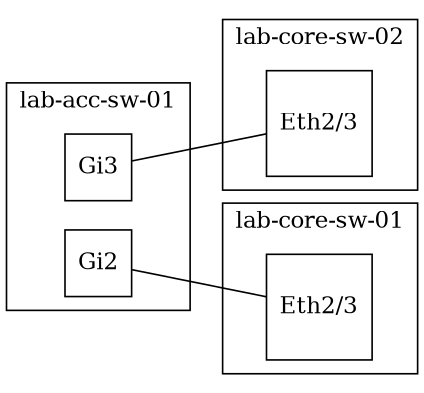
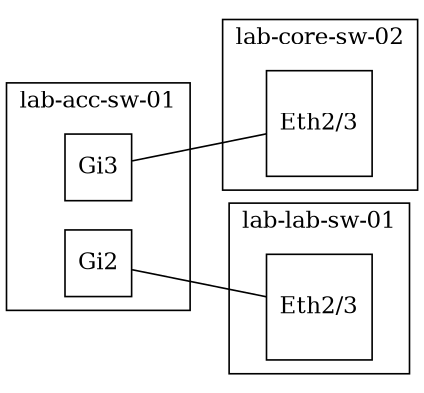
cluster "lab-core-sw-01": label "lab-core-sw-01" -> "lab-lab-sw-01"
